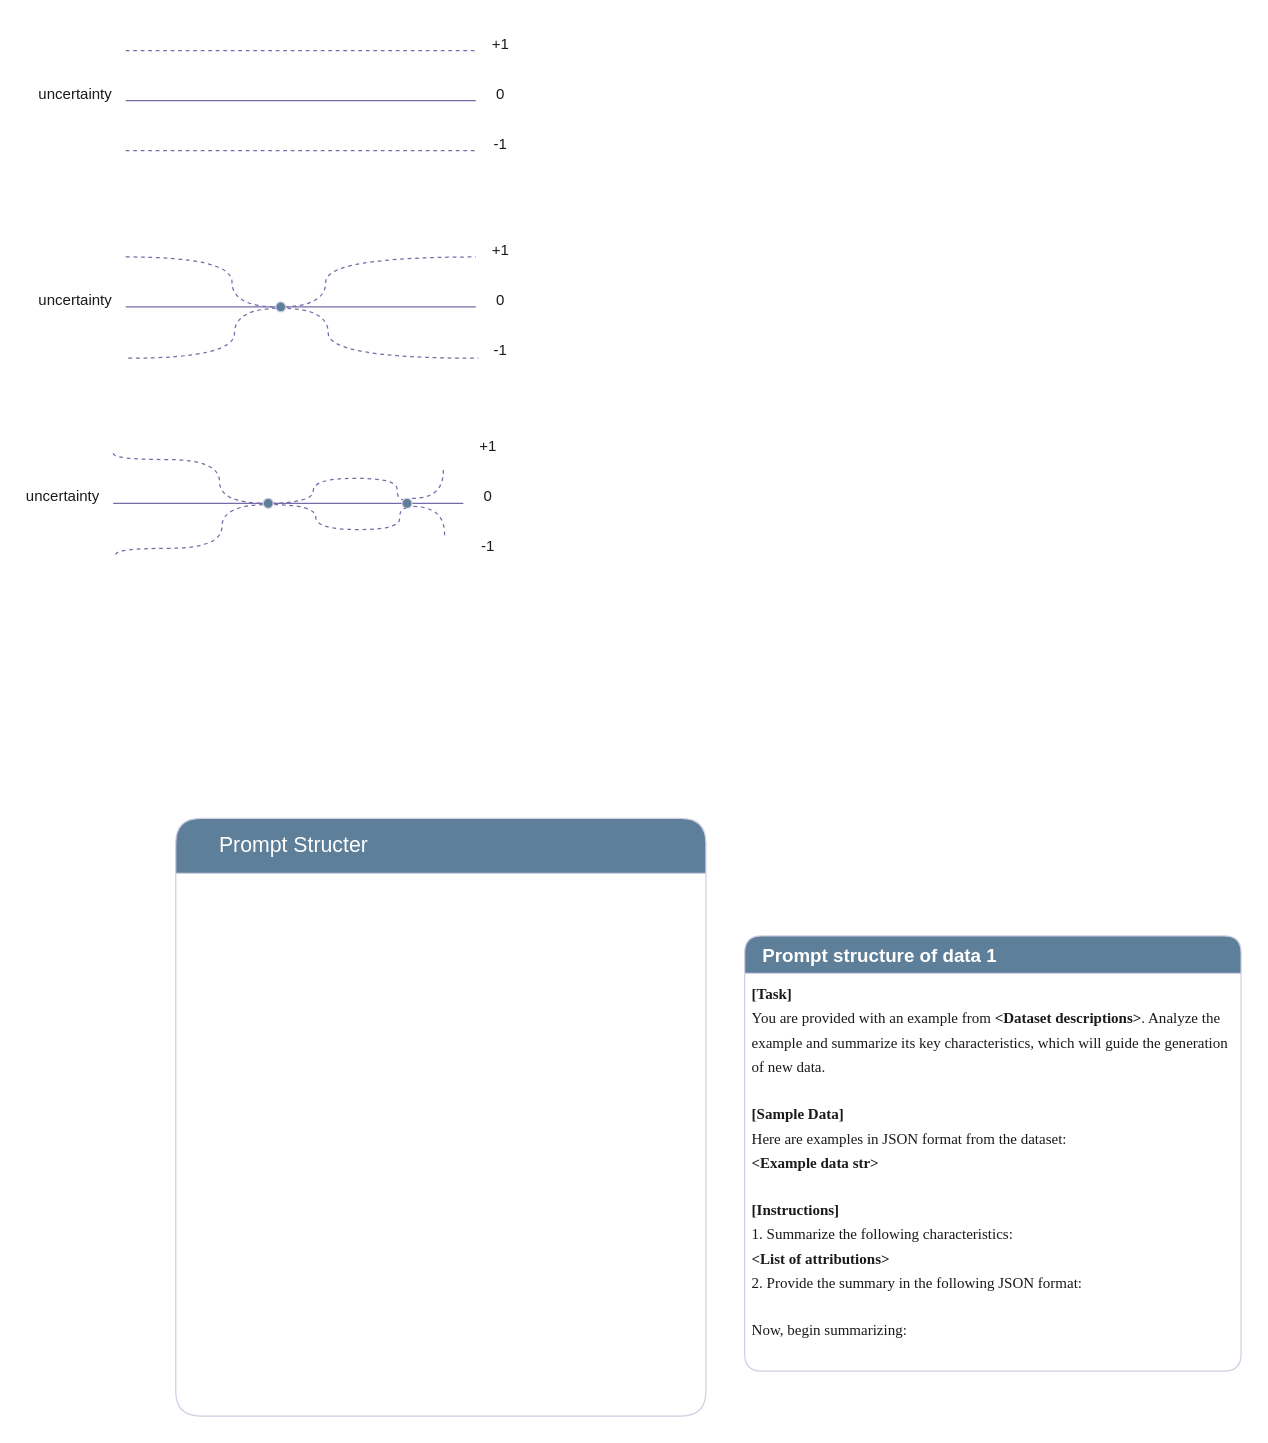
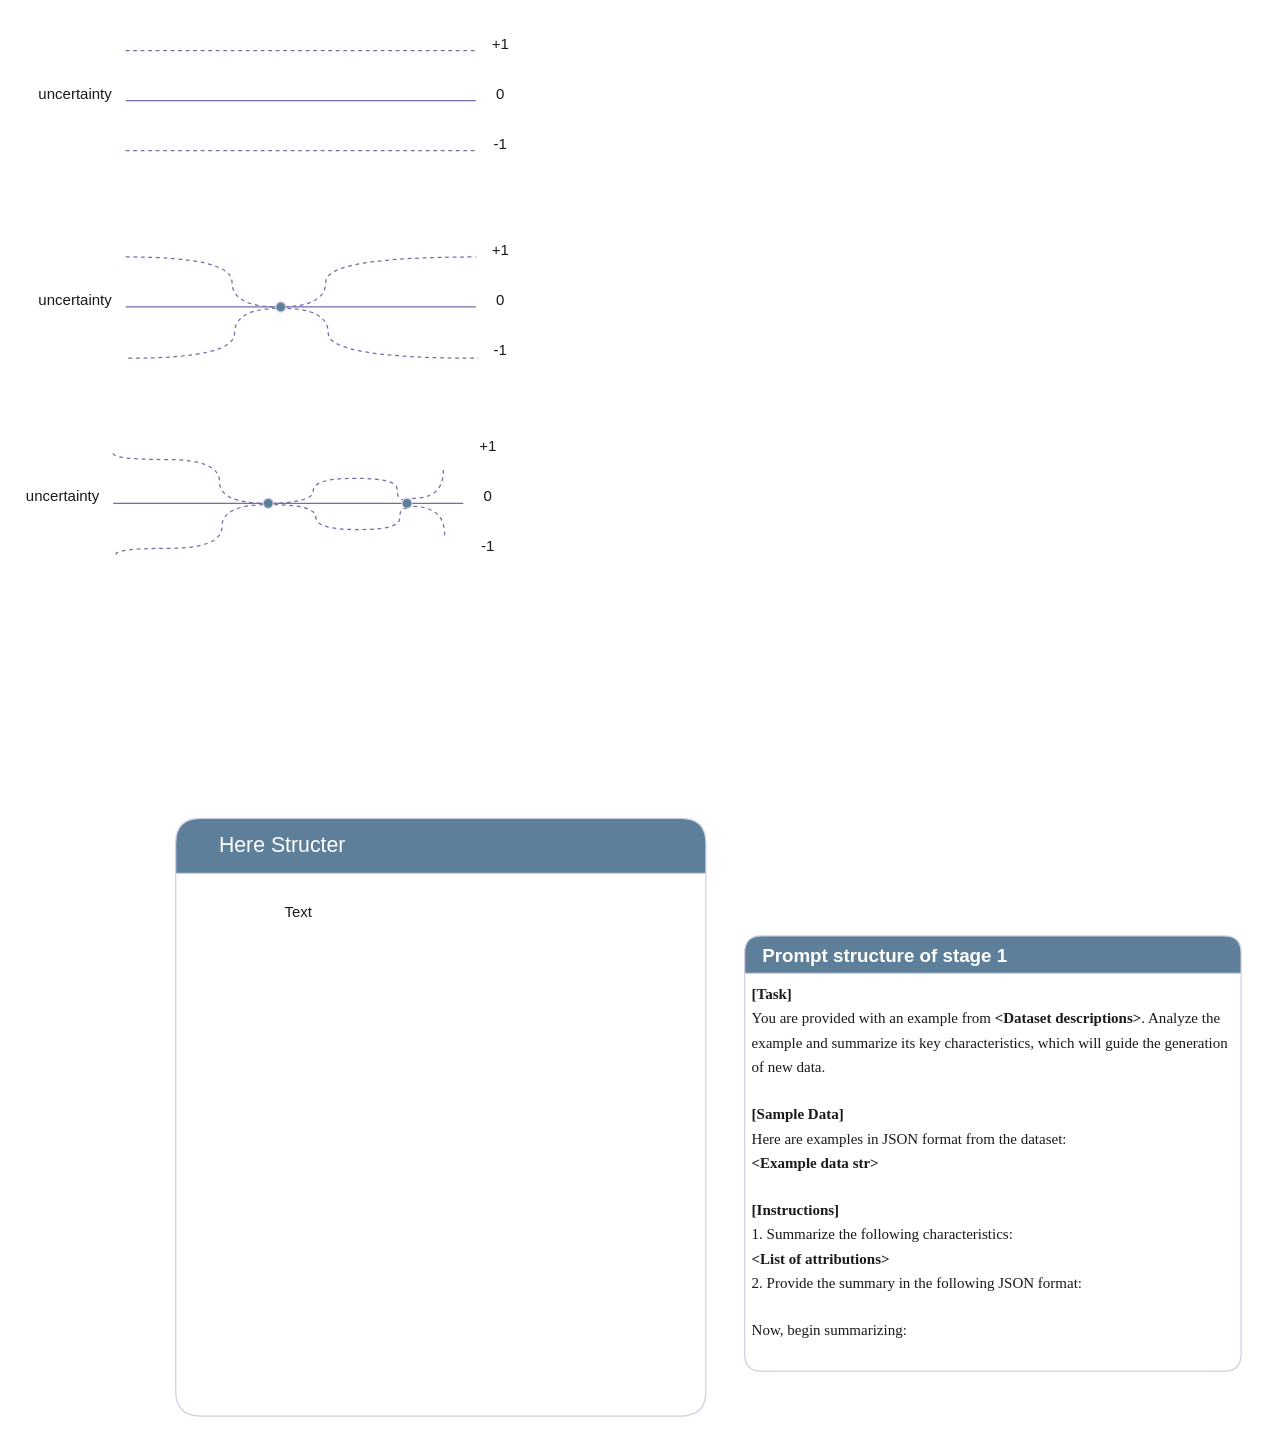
node "Prompt Structer": label "Prompt Structer" -> "Here Structer"
node "Text": added
node "Prompt structure of data 1": label "Prompt structure of data 1" -> "Prompt structure of stage 1"
